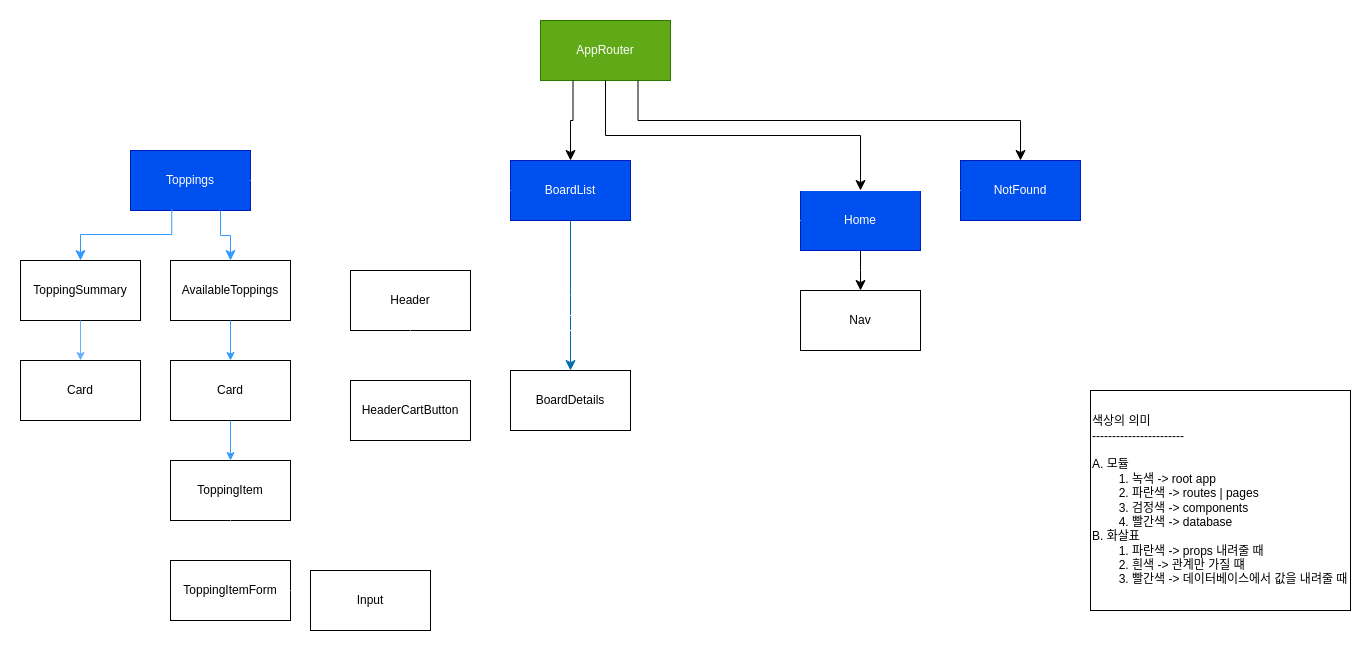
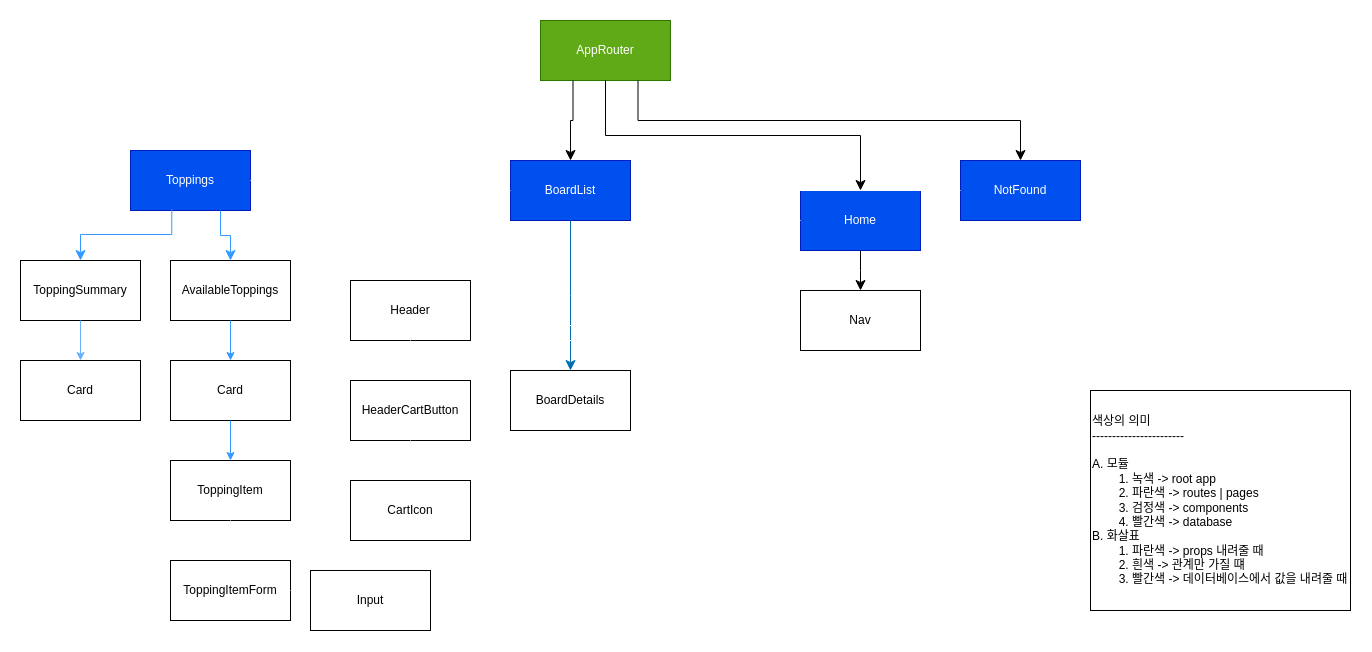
node "Header": moved (411, 301) -> (411, 311)
edge "HeaderCartButton" -> "CartIcon": added
node "CartIcon": added
